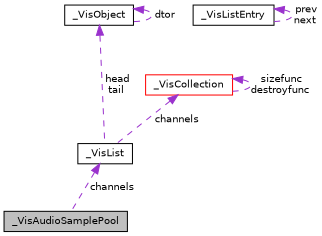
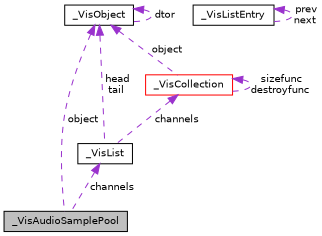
edge "_VisCollection" -> "_VisObject": added, label "object"
edge "_VisAudioSamplePool" -> "_VisObject": added, label "object"
